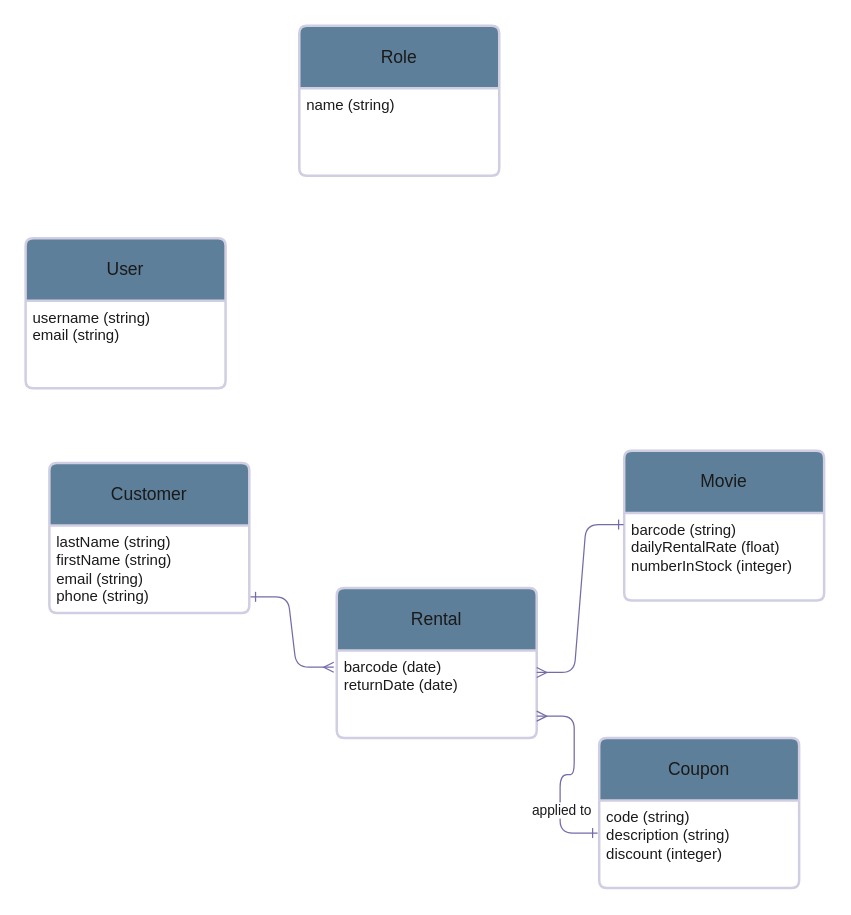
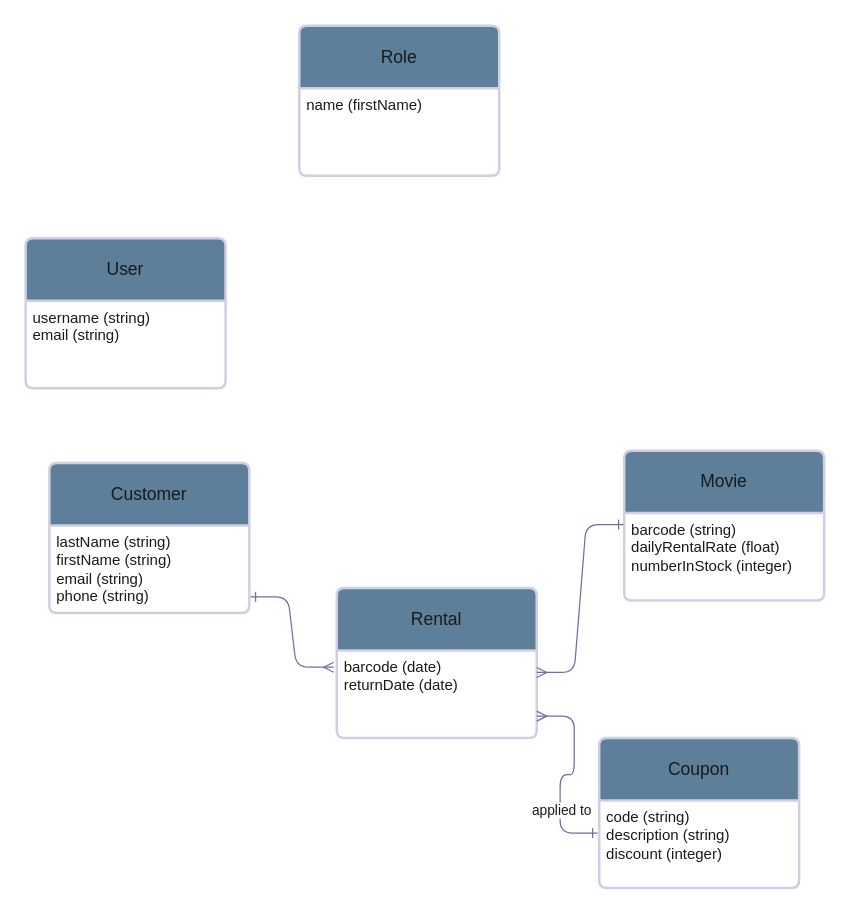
node "name (string)": label "name (string)" -> "name (firstName)"
